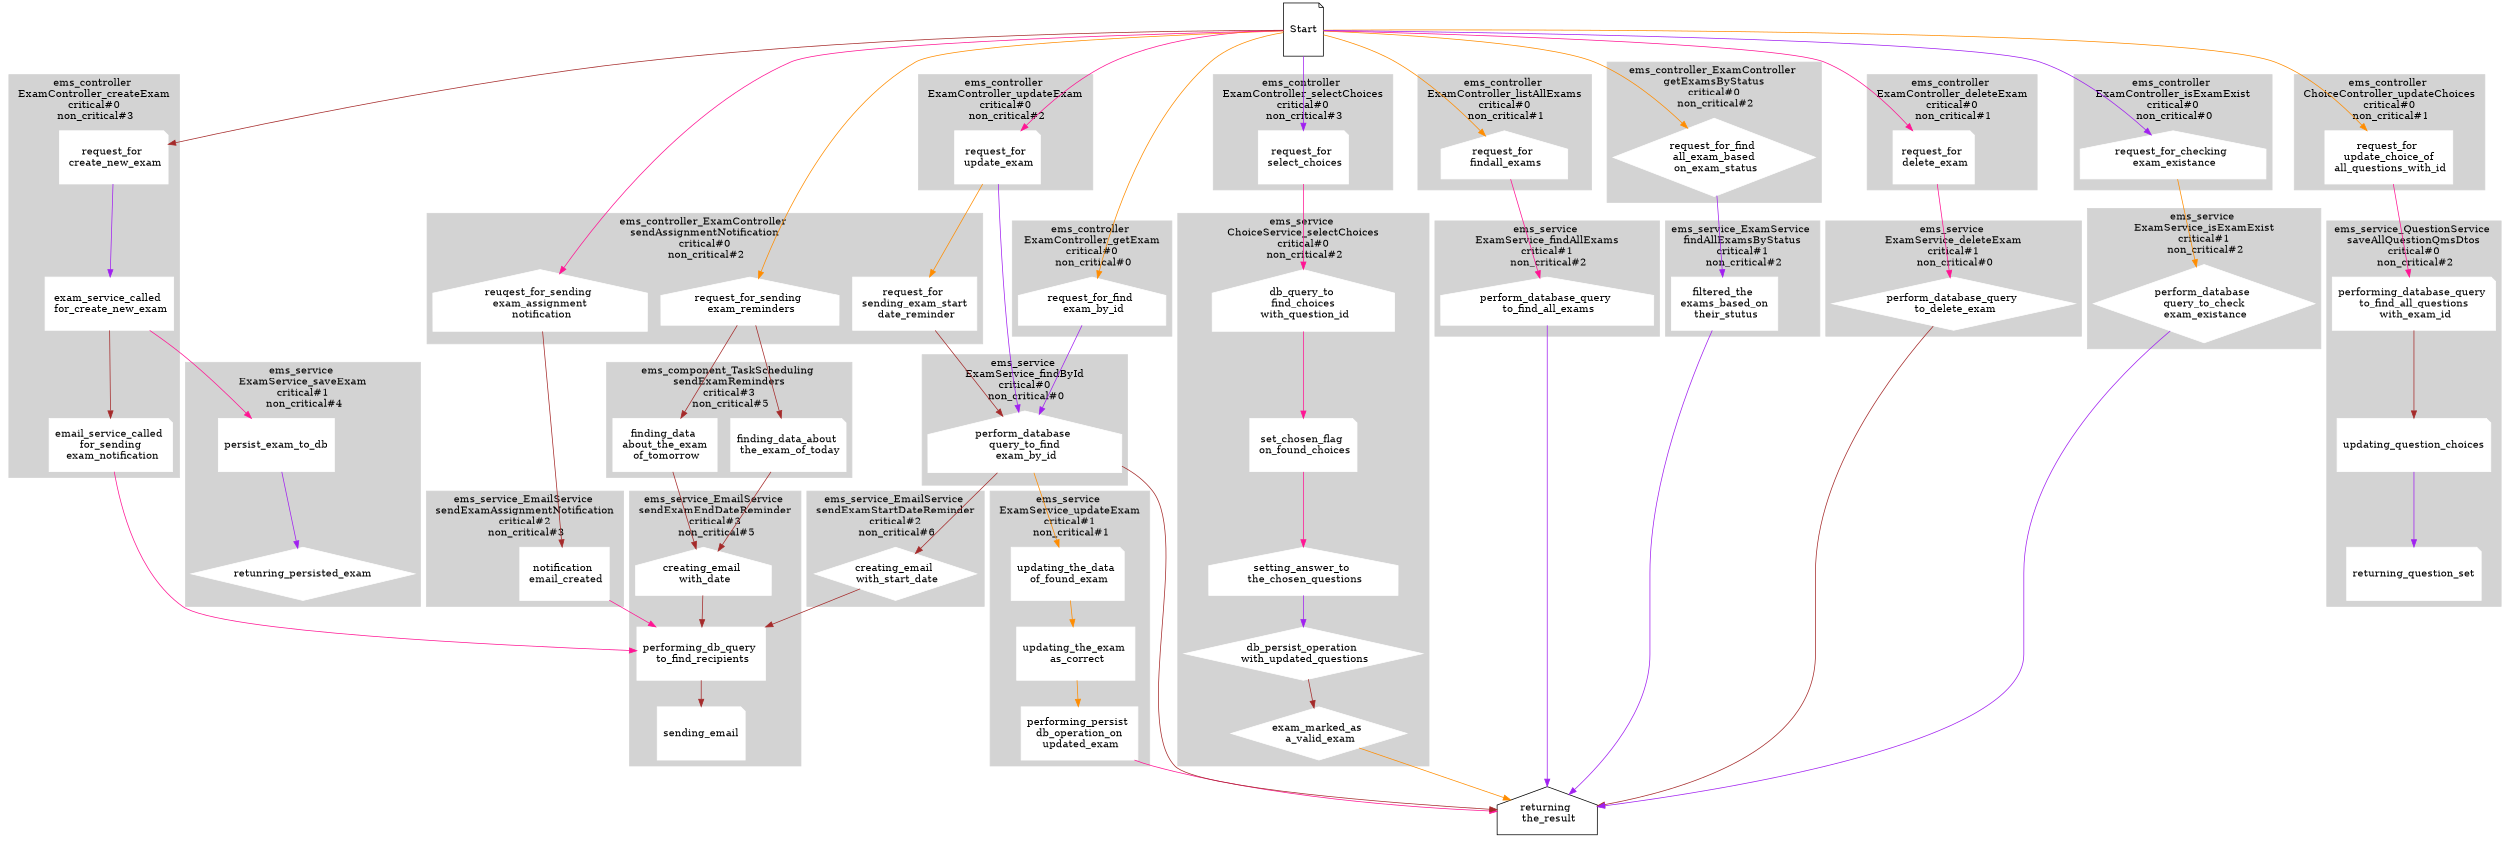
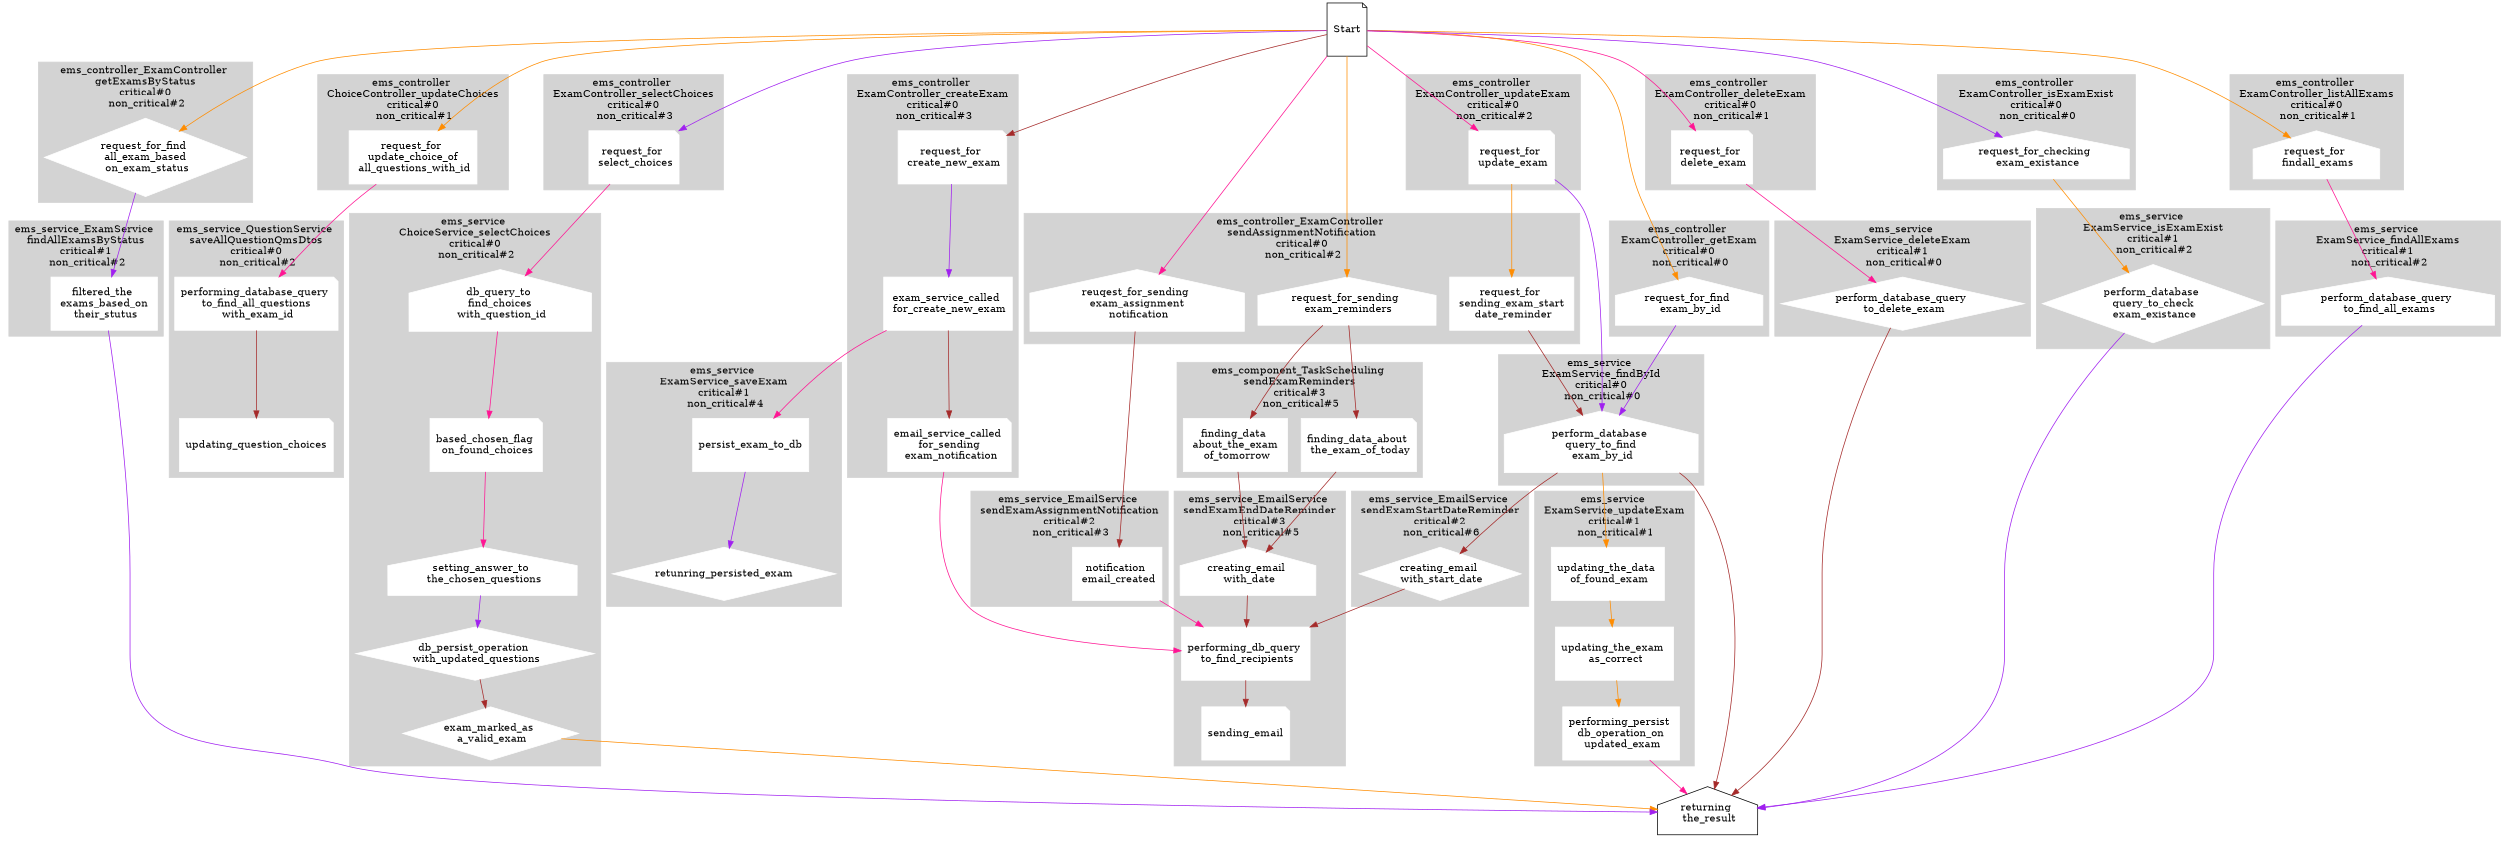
node "set_chosen_flag on_found_choices": label "set_chosen_flag on_found_choices" -> "based_chosen_flag on_found_choices"
node "updating_the_data of_found_exam": shape note -> box
node "returning_question_set": removed
